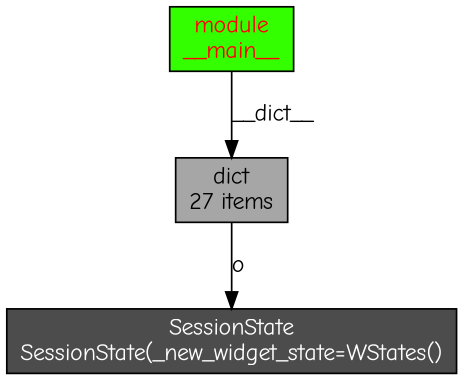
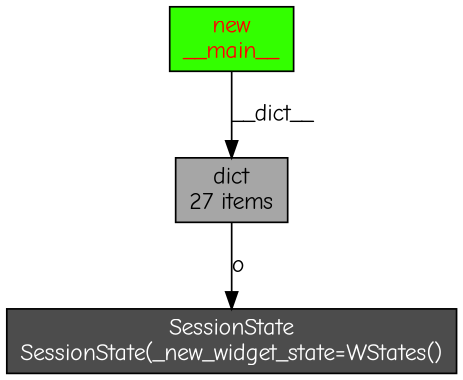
node "module __main__": label "module __main__" -> "new __main__"
